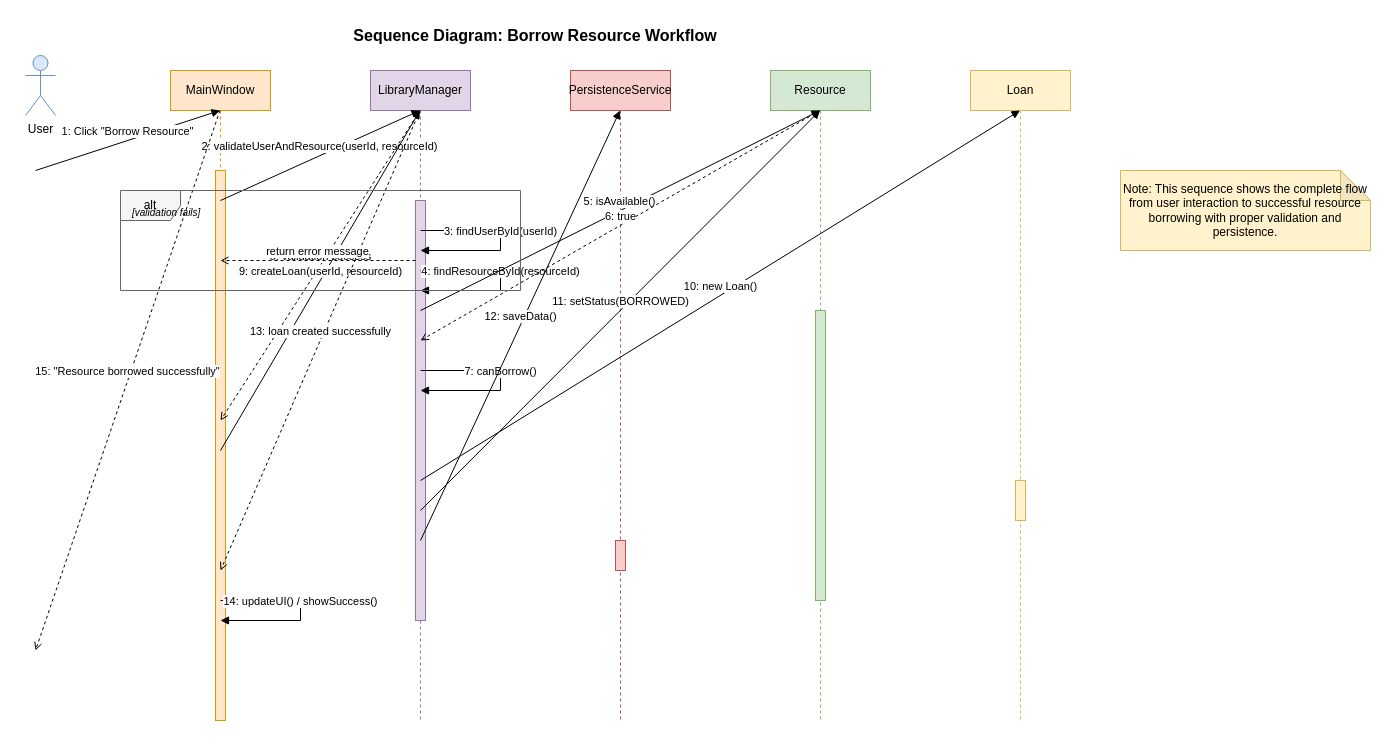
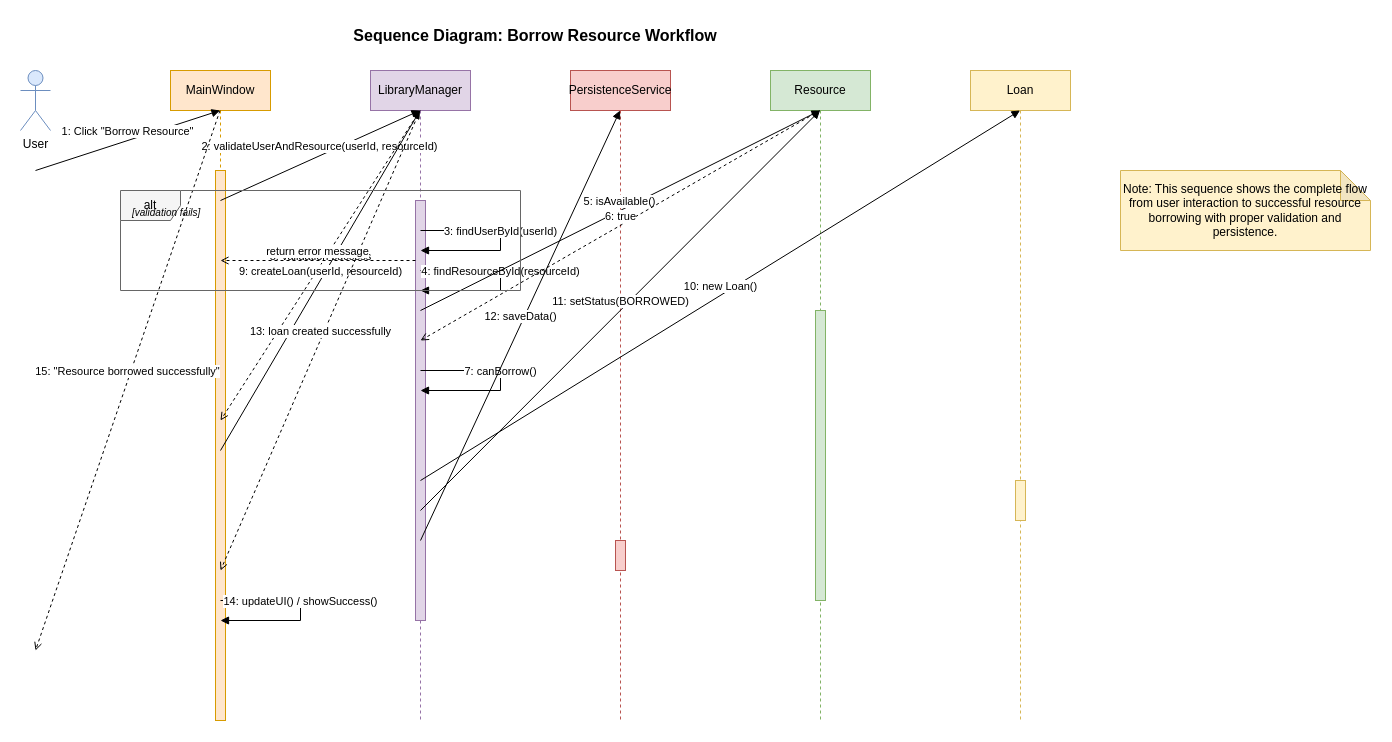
node "User": moved (41, 86) -> (36, 101)
